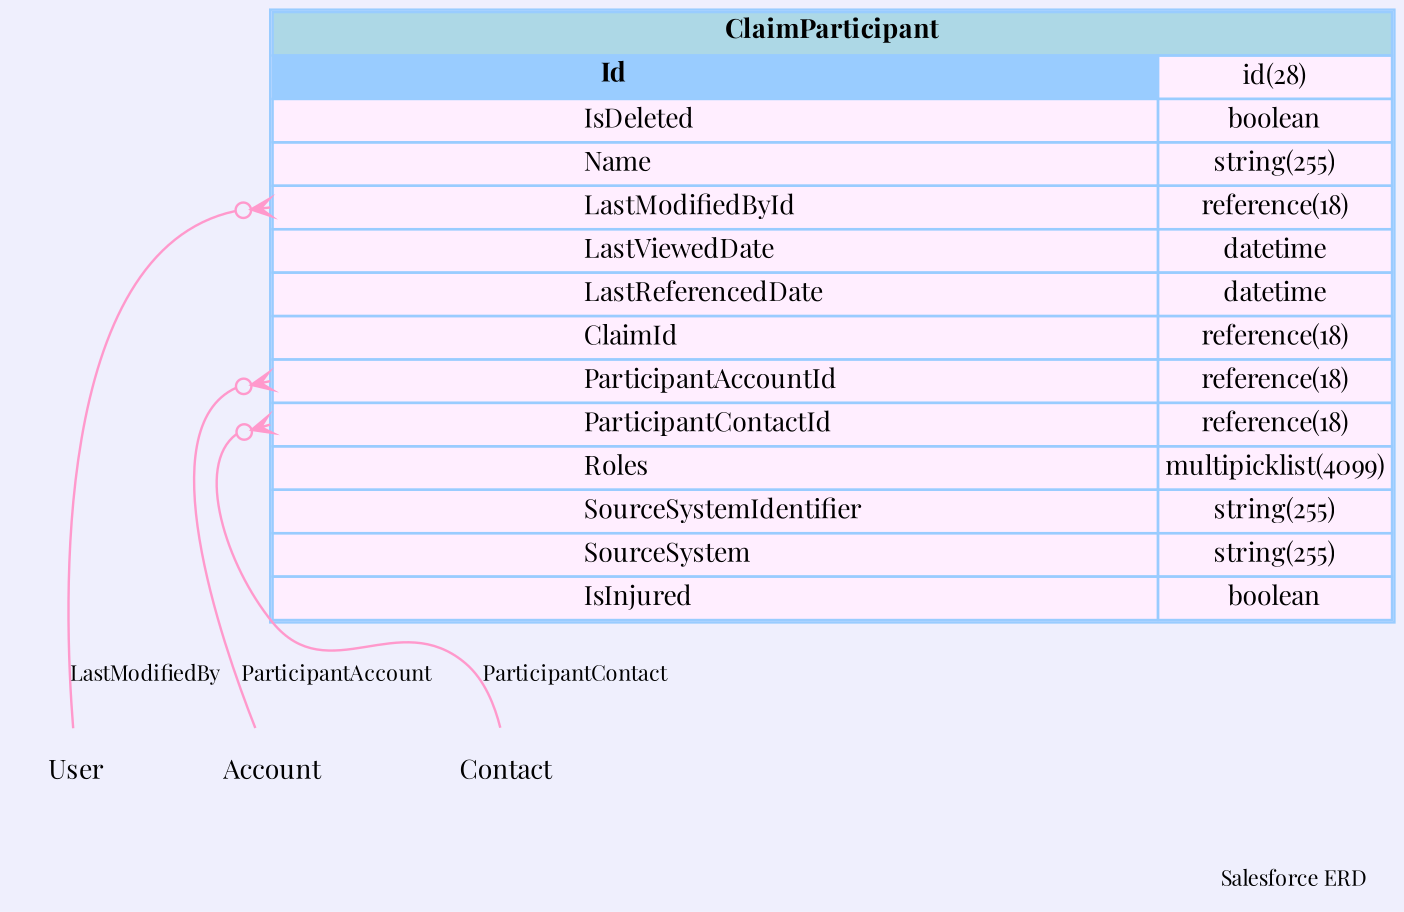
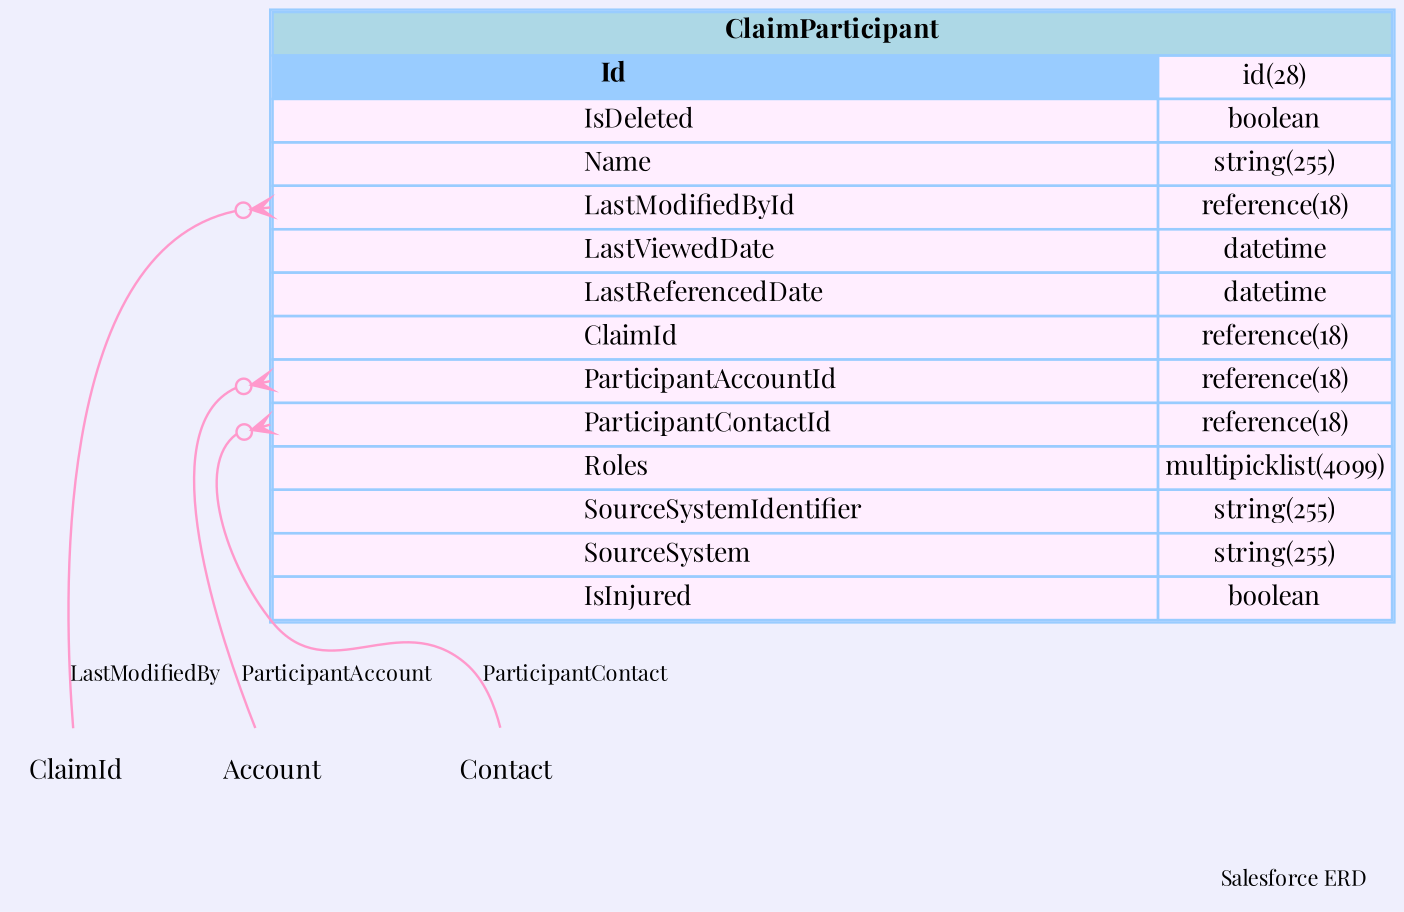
node "User": label "User" -> "ClaimId"
